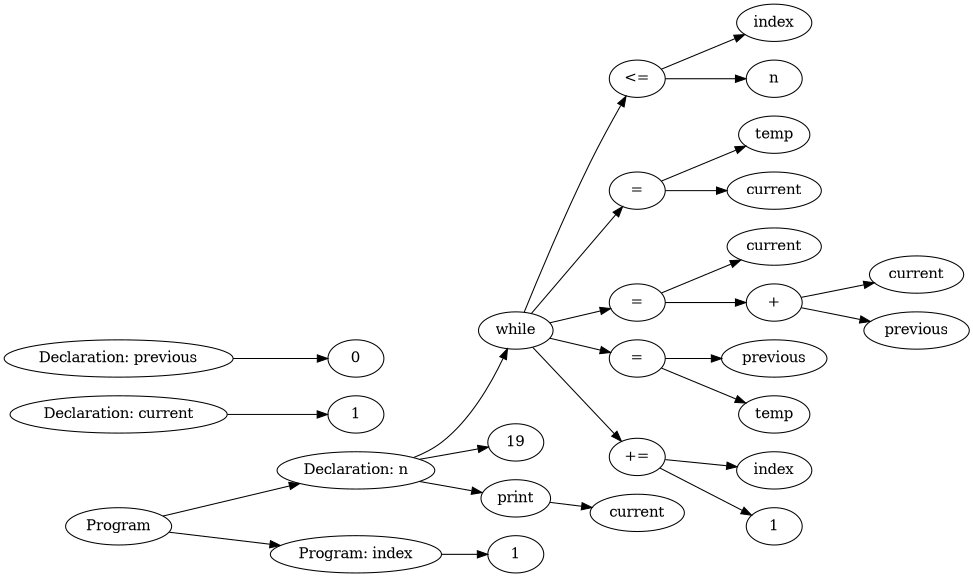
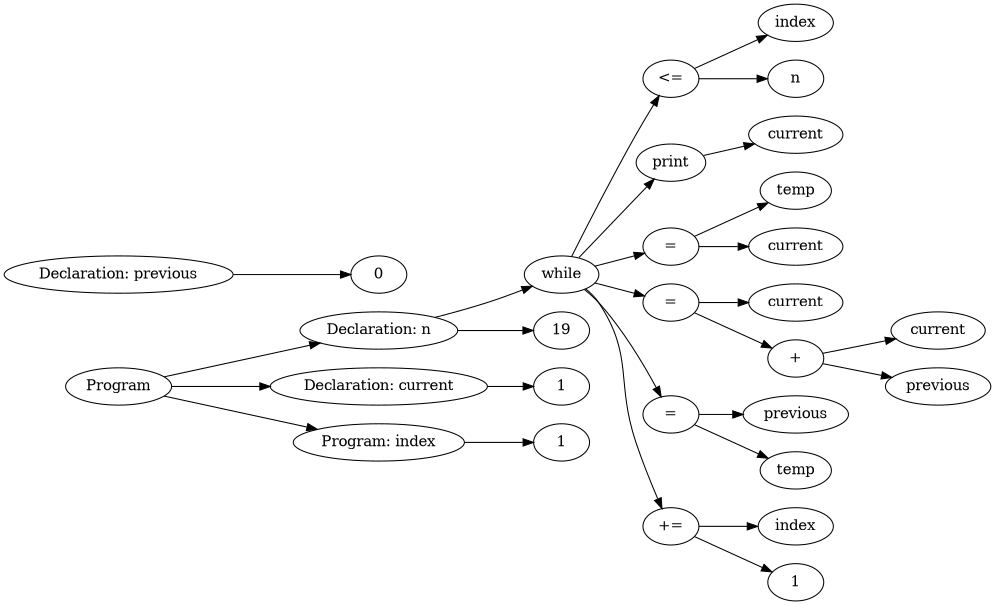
edge "Program" -> "Declaration: current": added
edge "Declaration: n" -> "print": now "while" -> "print"
